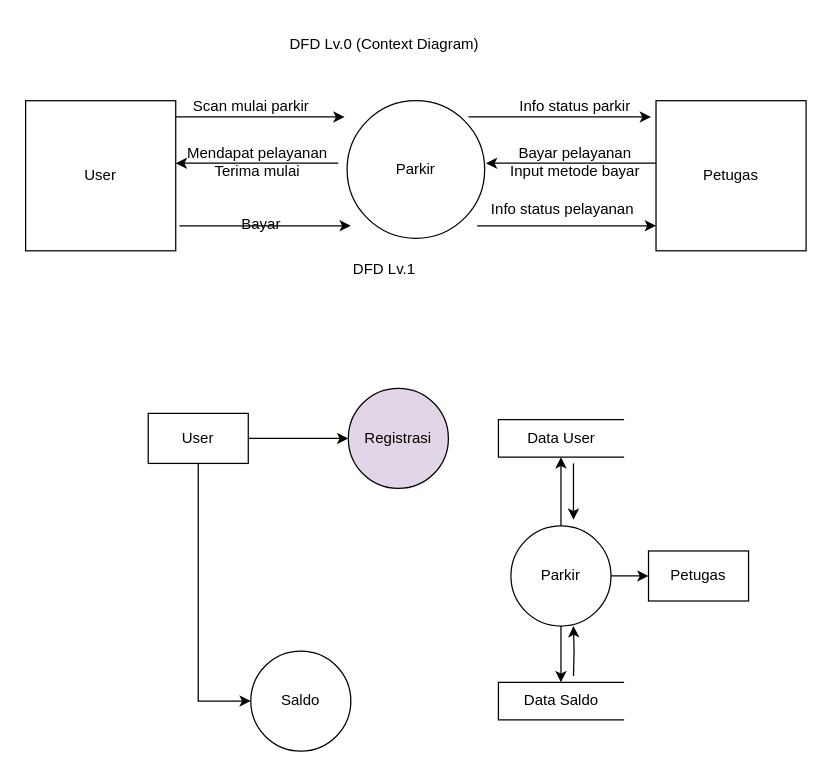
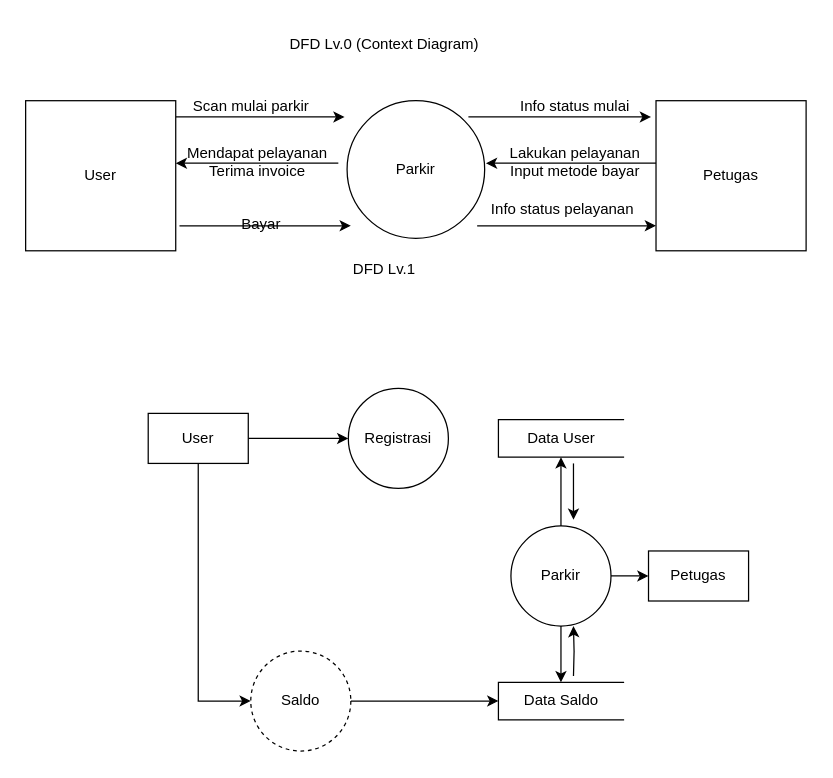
node "Info status parkir": label "Info status parkir" -> "Info status mulai"
node "Bayar pelayanan": label "Bayar pelayanan" -> "Lakukan pelayanan"
node "Terima mulai": label "Terima mulai" -> "Terima invoice"
node "Registrasi": fillcolor #e1d5e7 -> #ffffff
node "Saldo": style solid -> dashed
edge "Saldo" -> "Data Saldo": added
